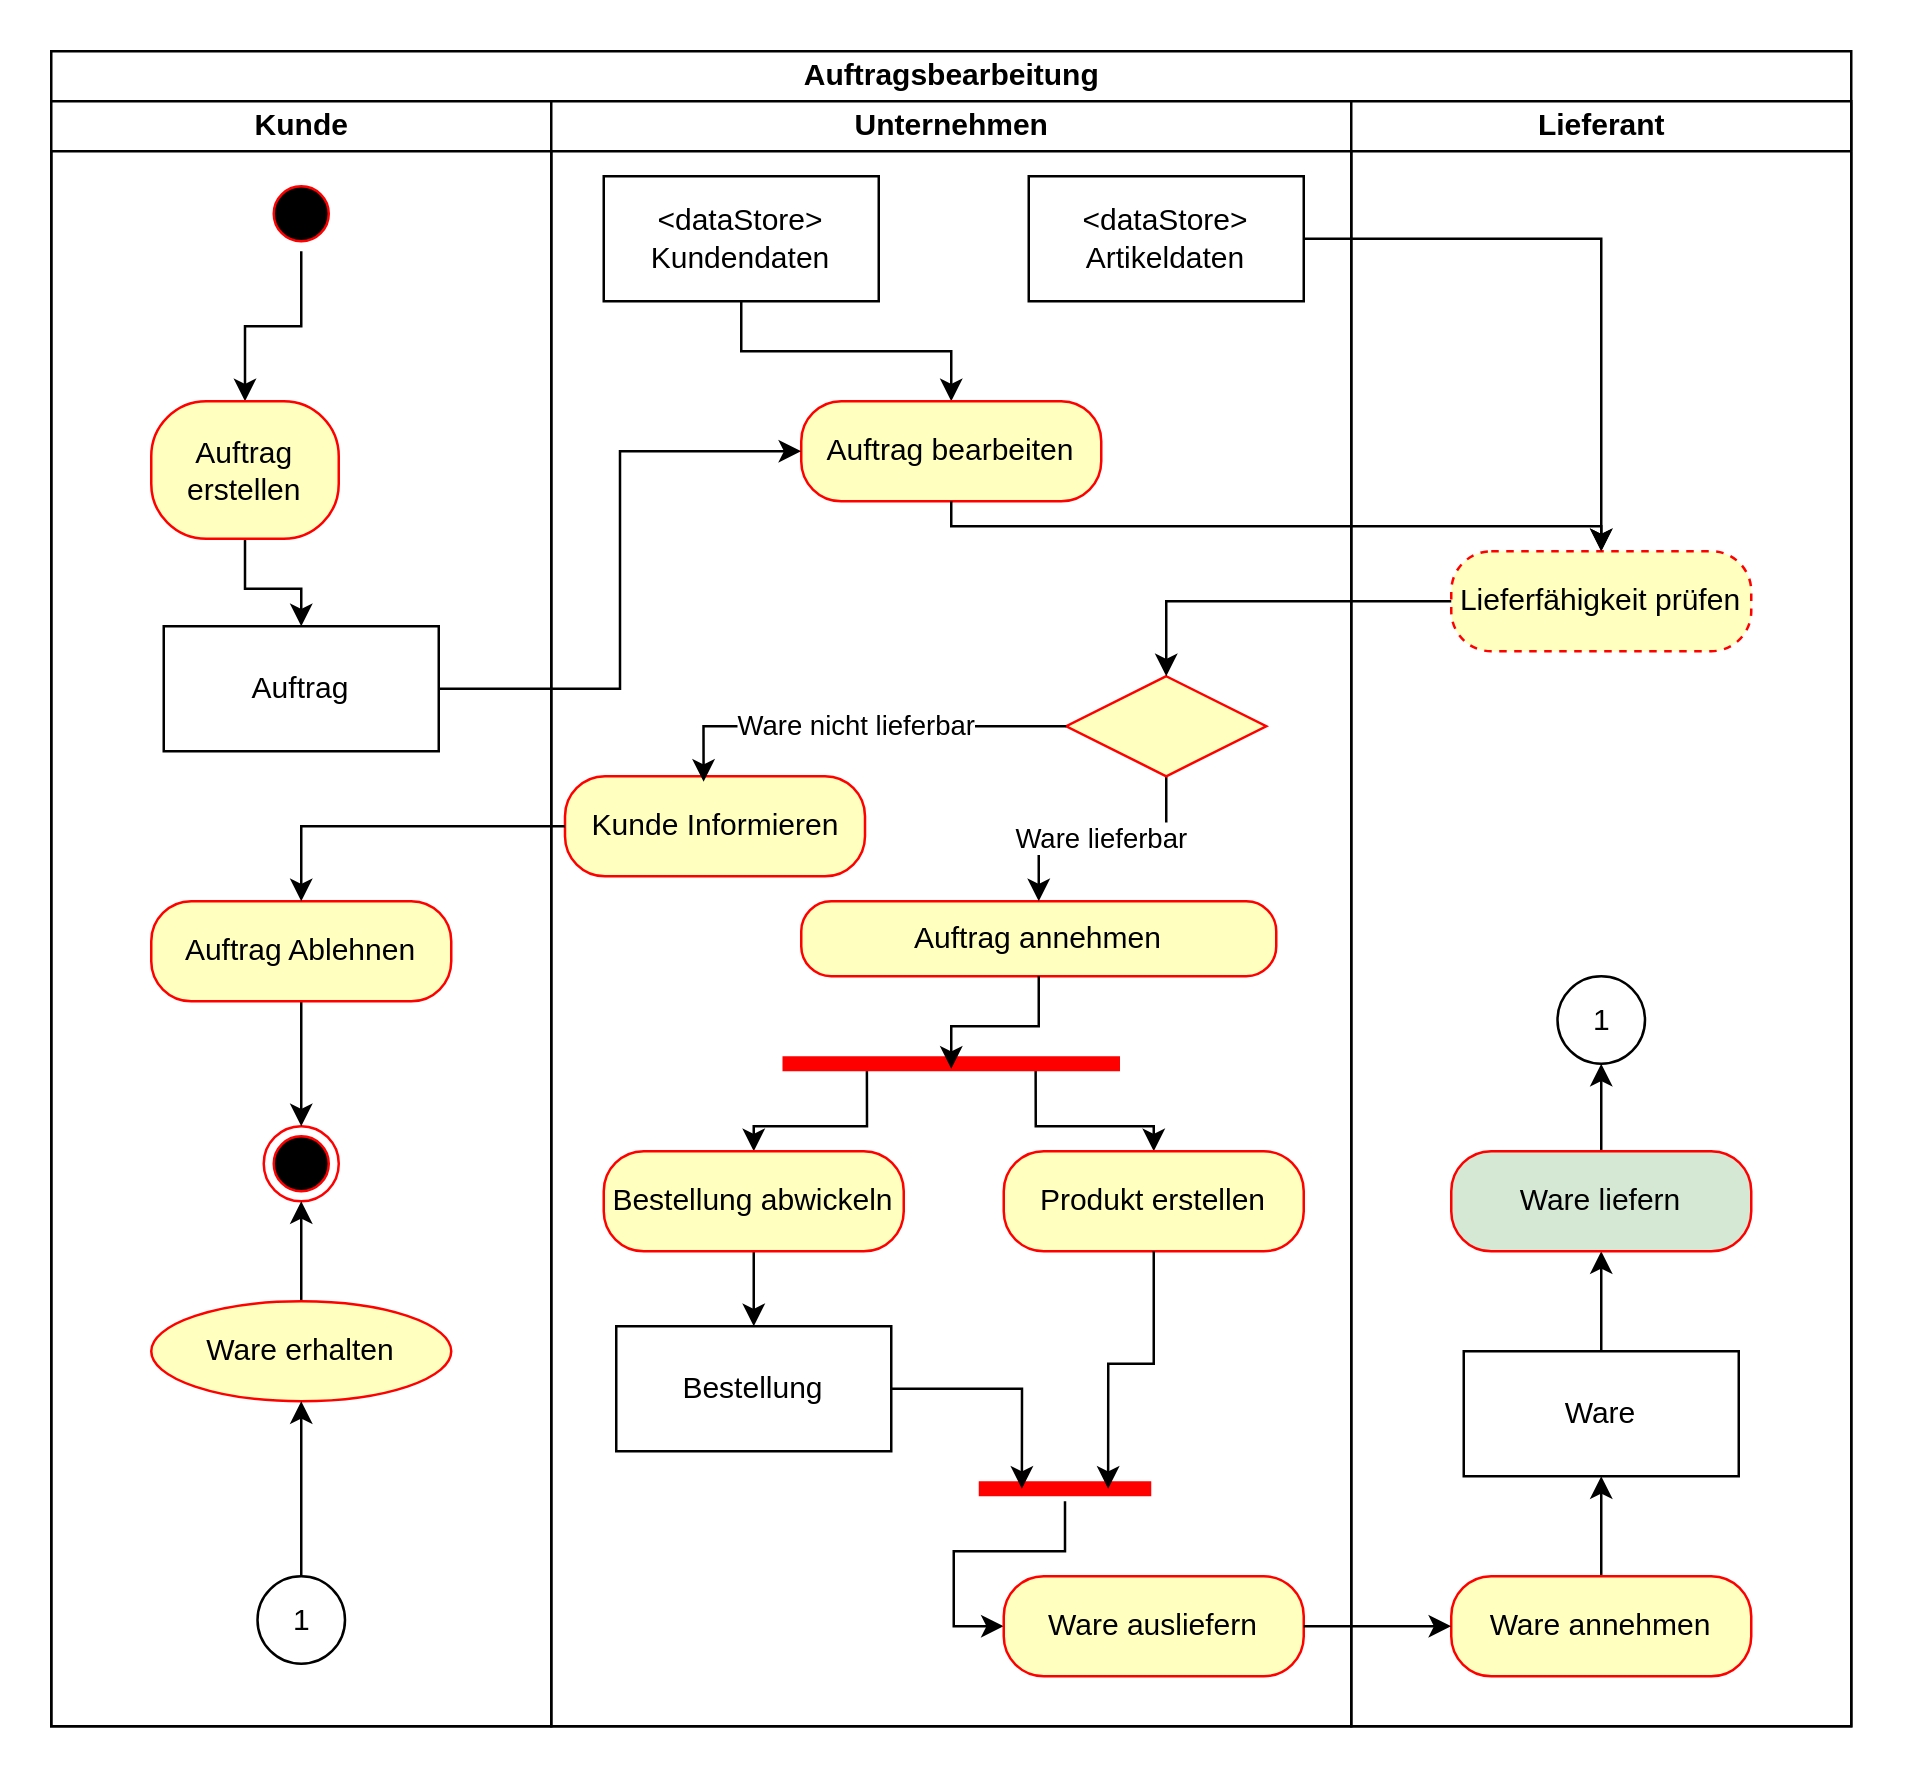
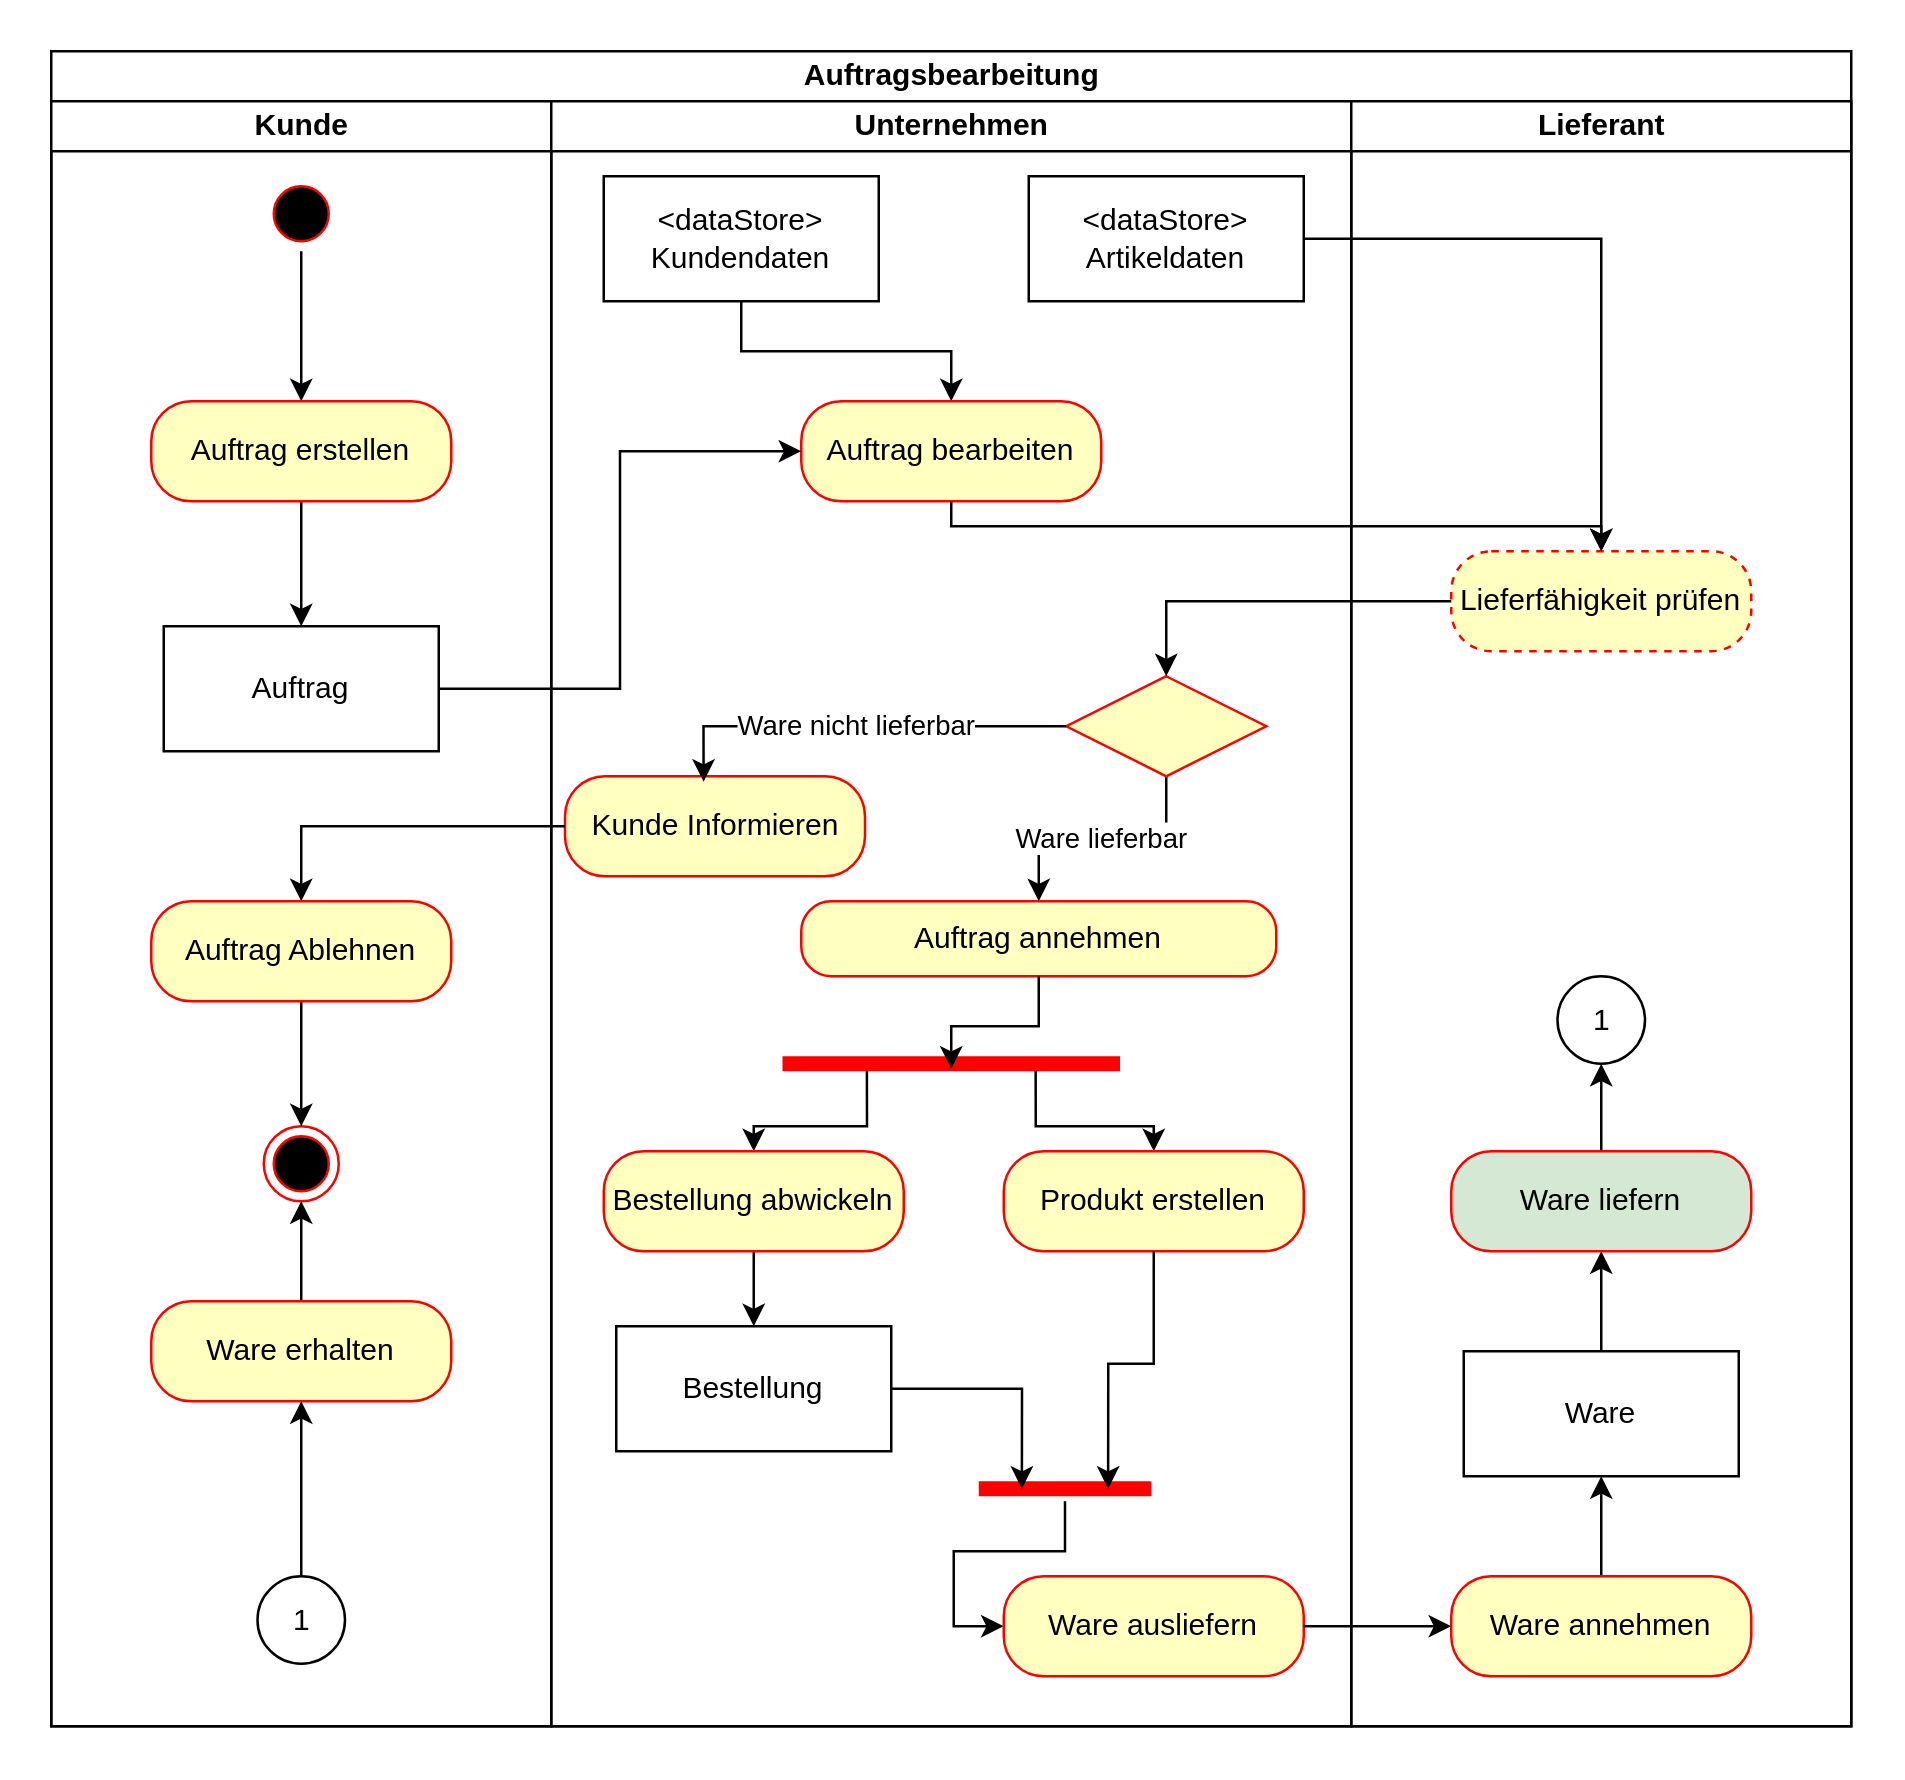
node "Auftrag erstellen": size 188x138 -> 300x100
node "Ware erhalten": shape ellipse -> rounded rectangle
